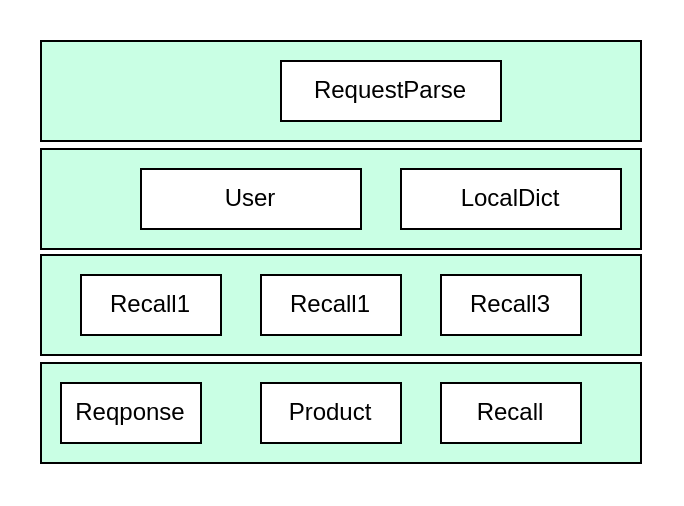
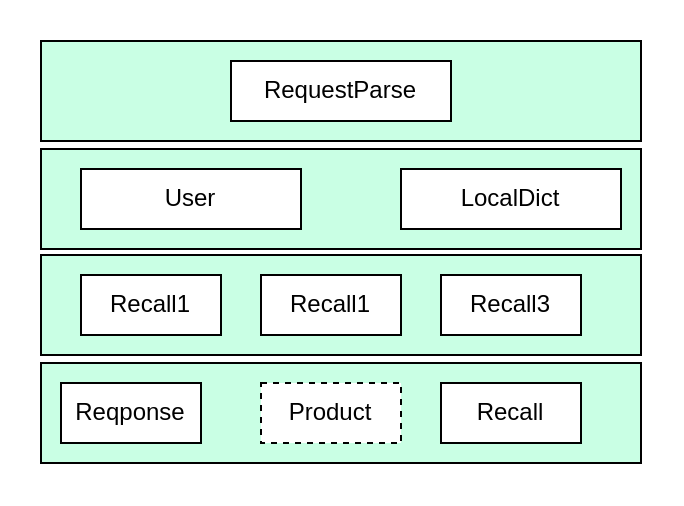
node "RequestParse": moved (391, 91) -> (341, 91)
node "User": moved (251, 199) -> (191, 199)
node "Product": style solid -> dashed
